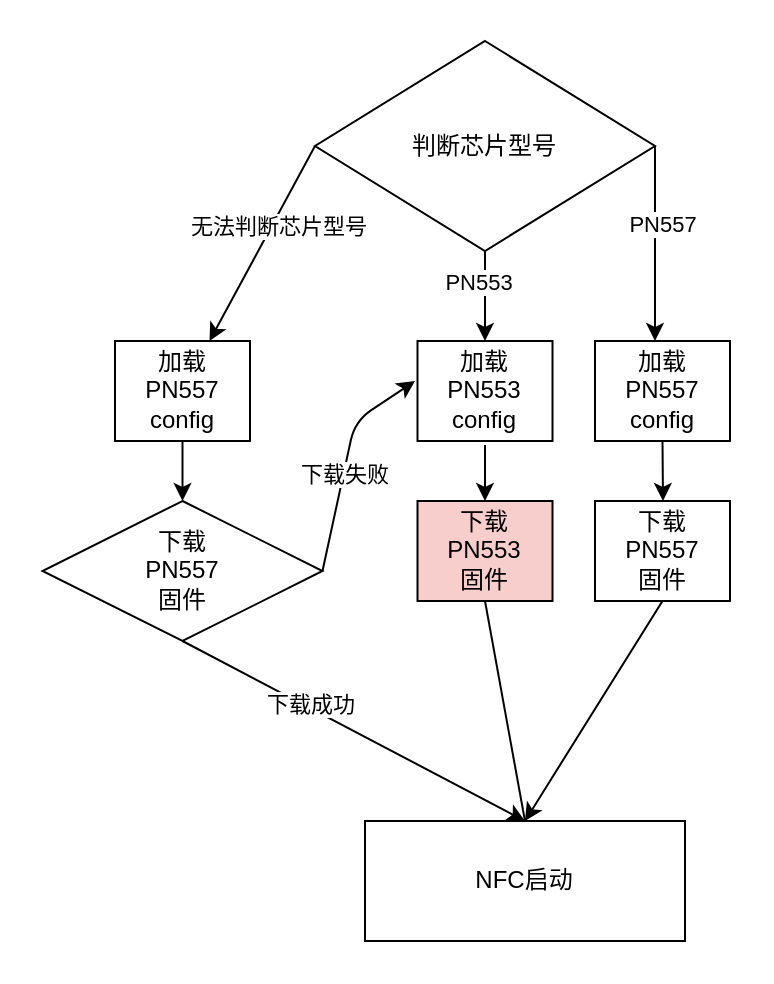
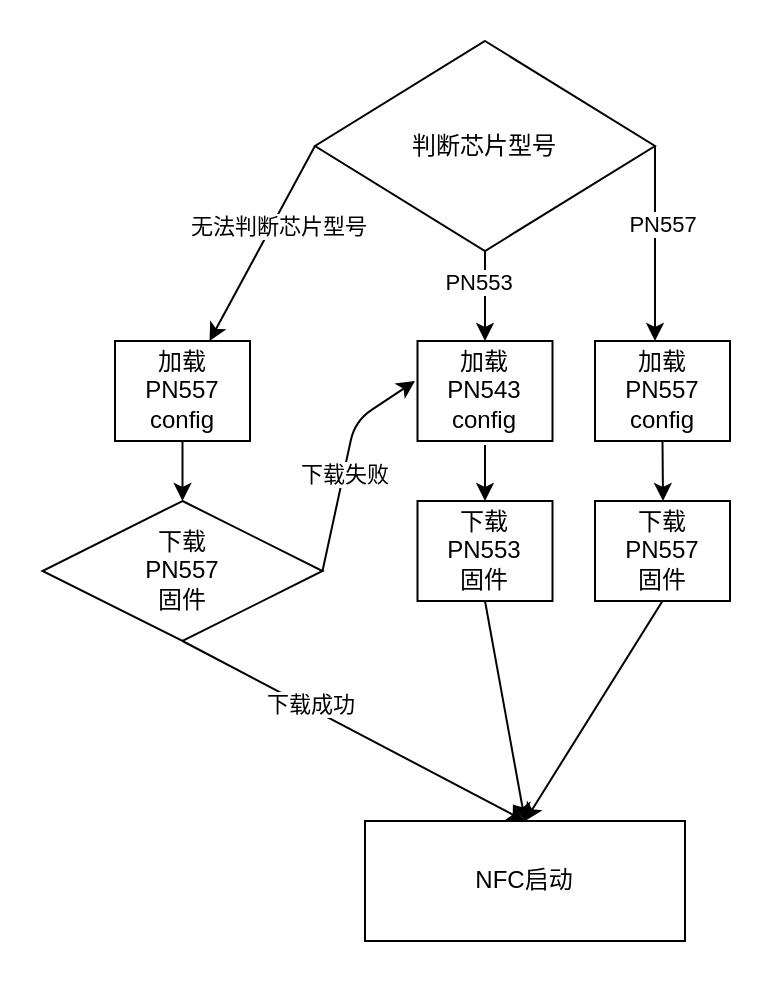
node "加载 PN553 config": label "加载 PN553 config" -> "加载 PN543 config"
node "下载 PN553 固件": fillcolor #f8cecc -> #ffffff
edge "下载 PN553 固件" -- "NFC启动": arrowhead none -> classic
